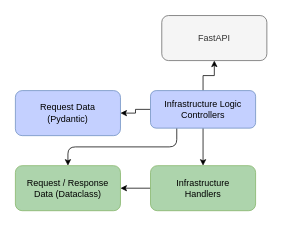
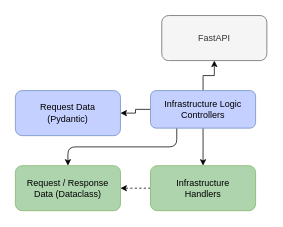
edge "Infrastructure Handlers" -> "Request / Response Data (Dataclass)": style solid -> dashed
